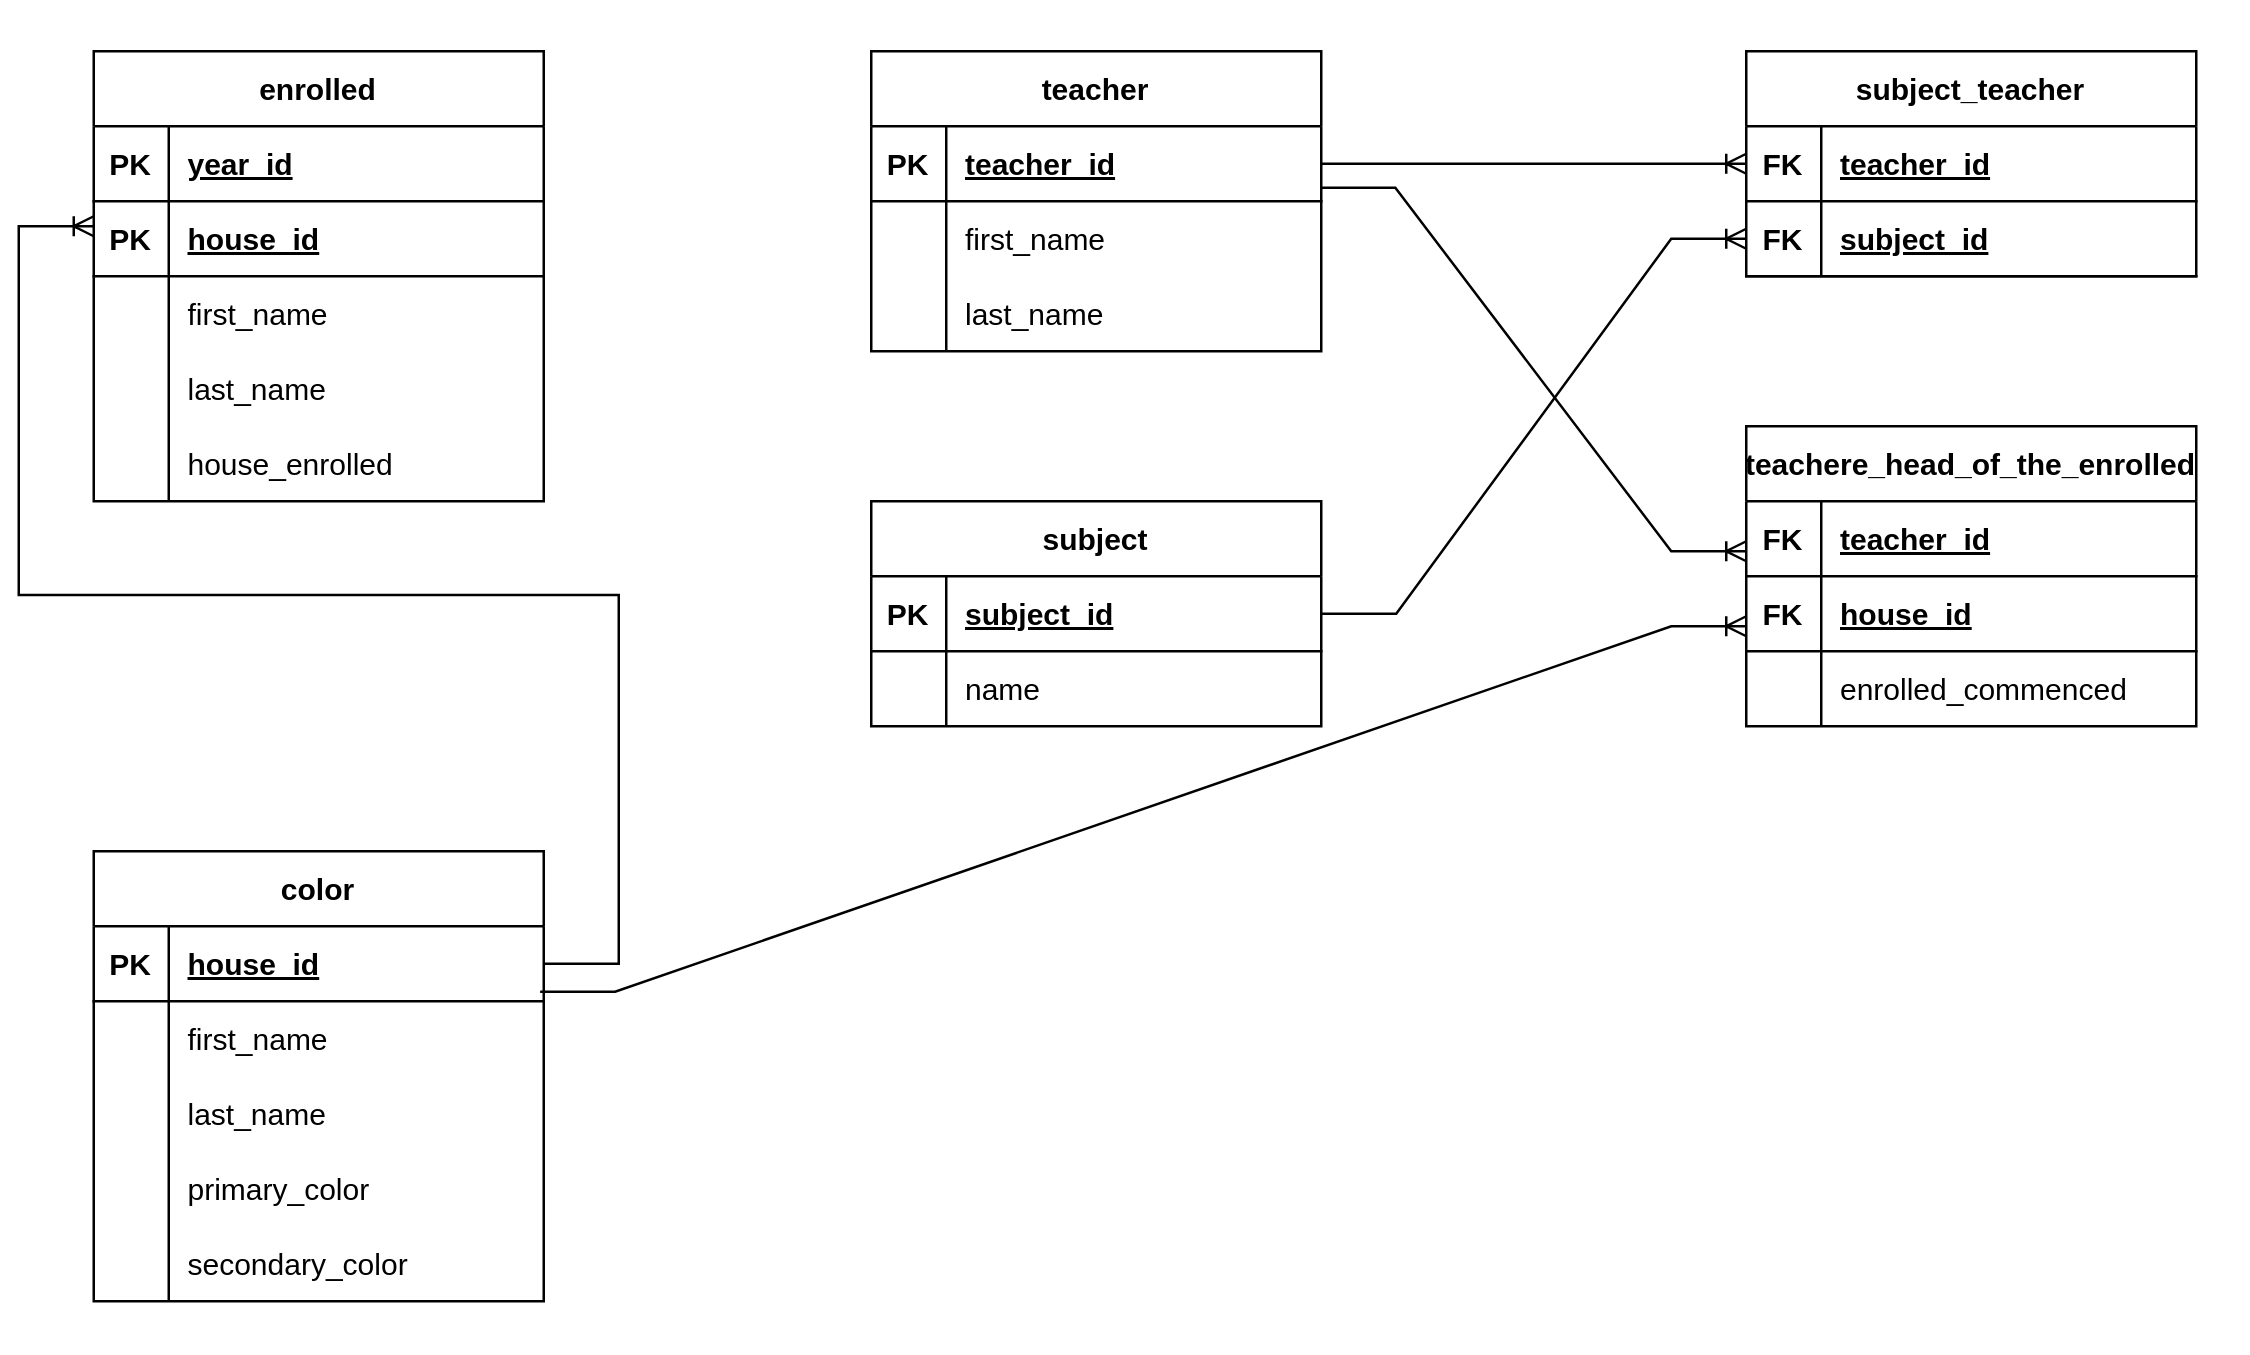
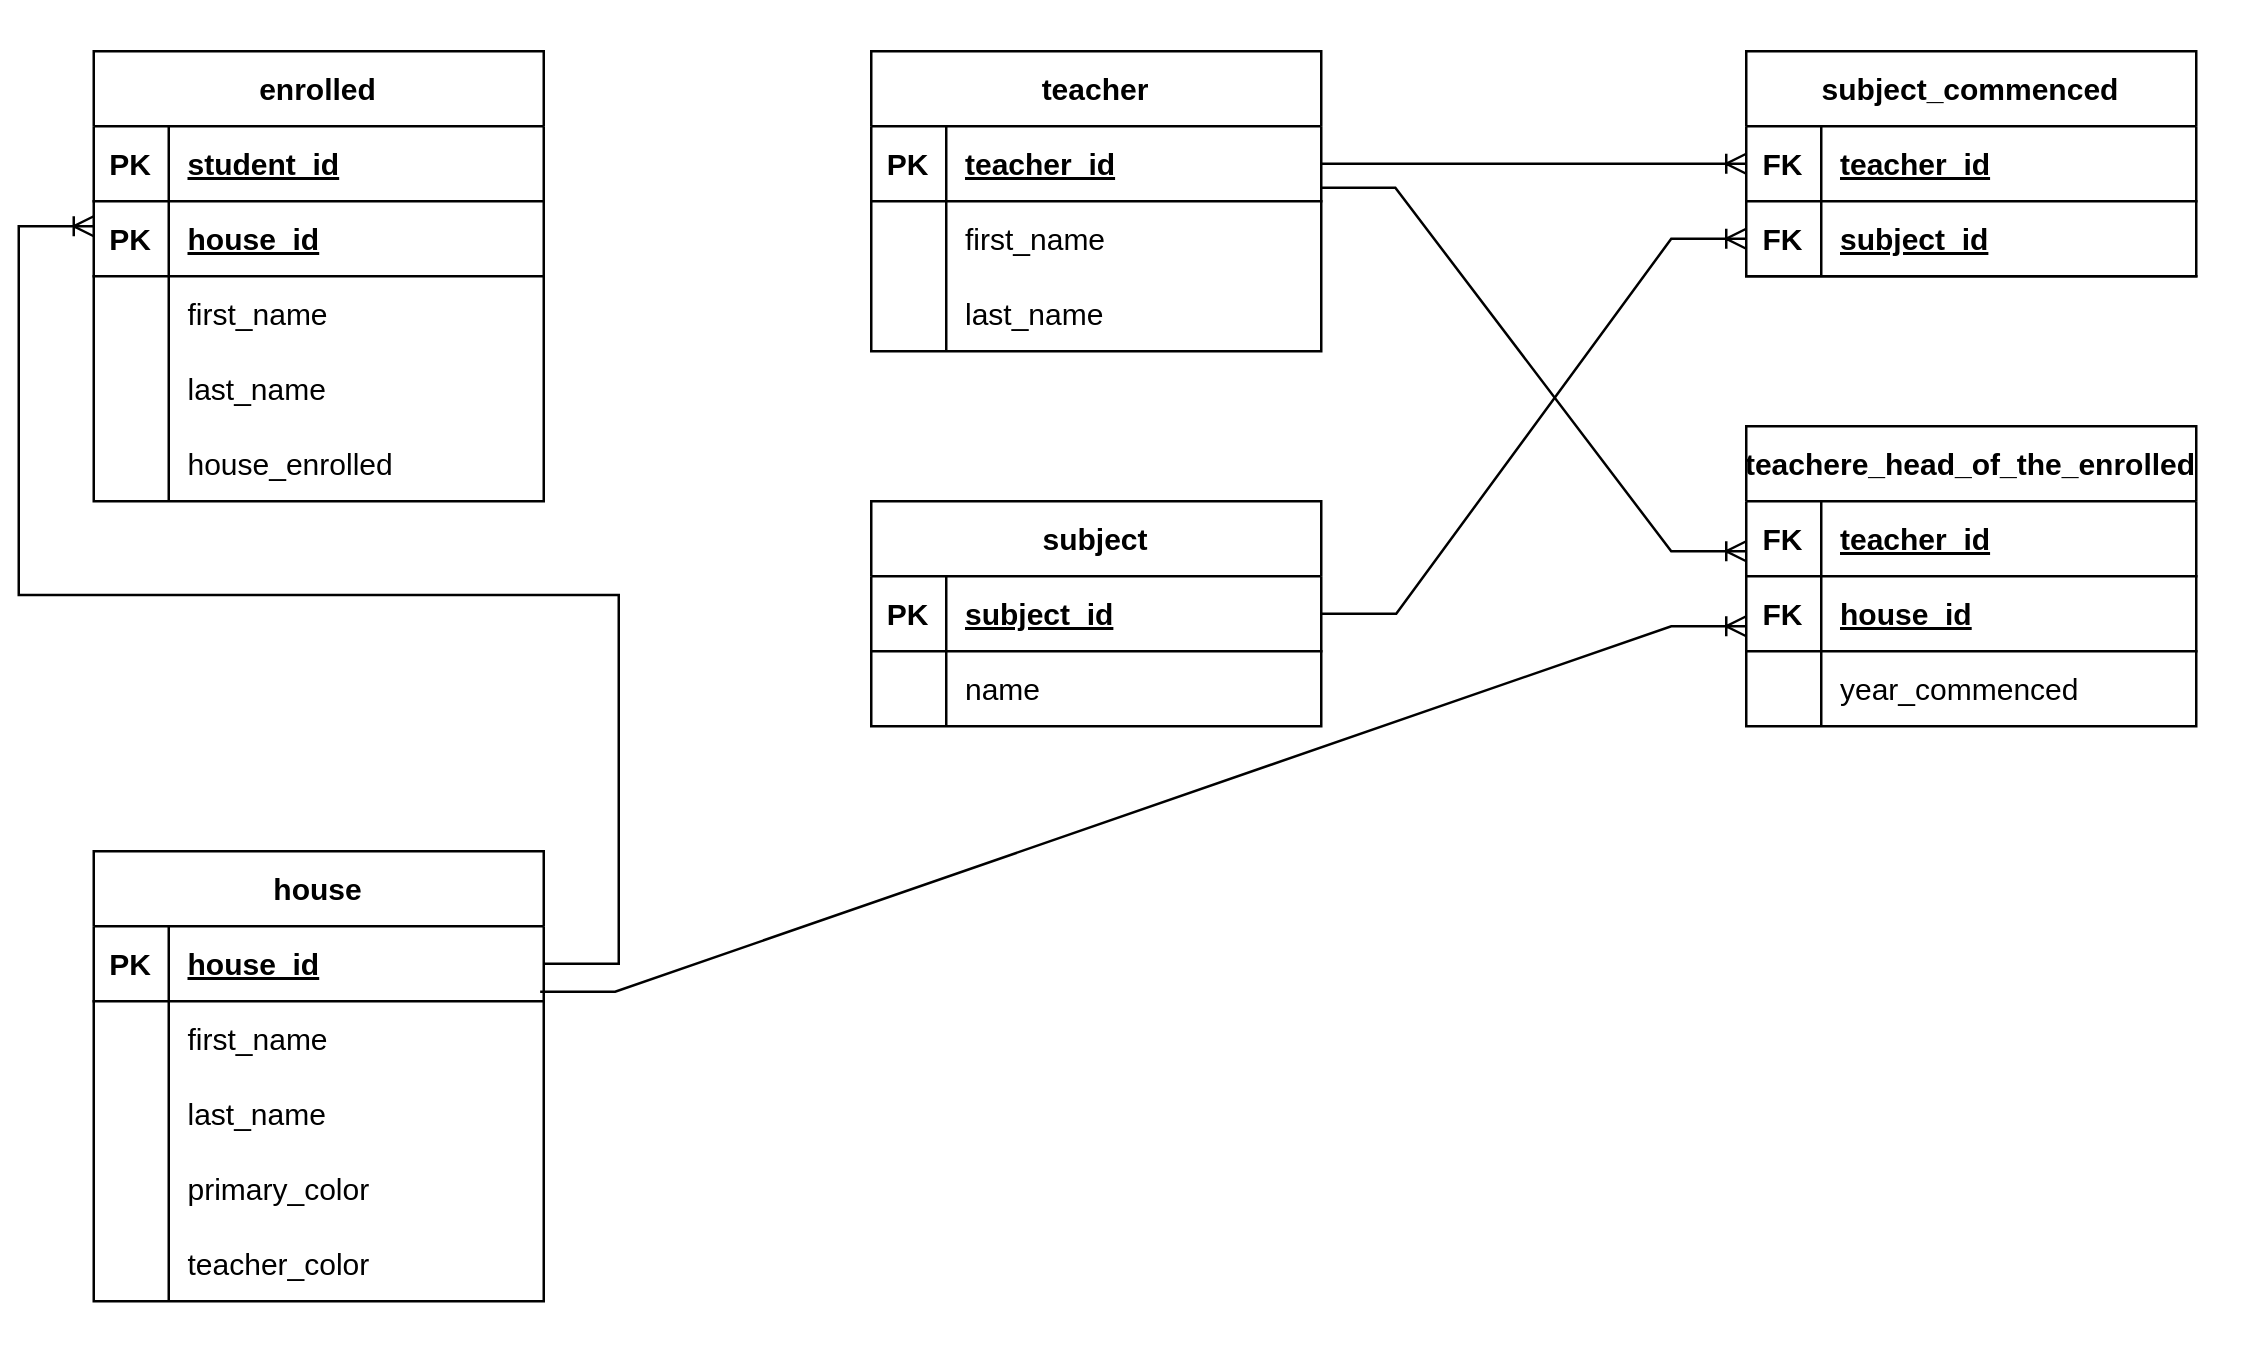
node "subject_teacher": label "subject_teacher" -> "subject_commenced"
node "year_id": label "year_id" -> "student_id"
node "enrolled_commenced": label "enrolled_commenced" -> "year_commenced"
node "color": label "color" -> "house"
node "secondary_color": label "secondary_color" -> "teacher_color"
